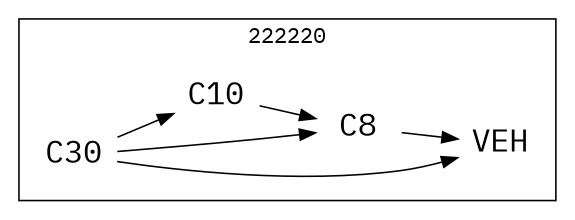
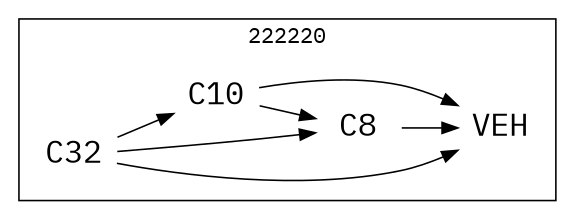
edge "C10" -> "VEH": added
node "C30": label "C30" -> "C32"
